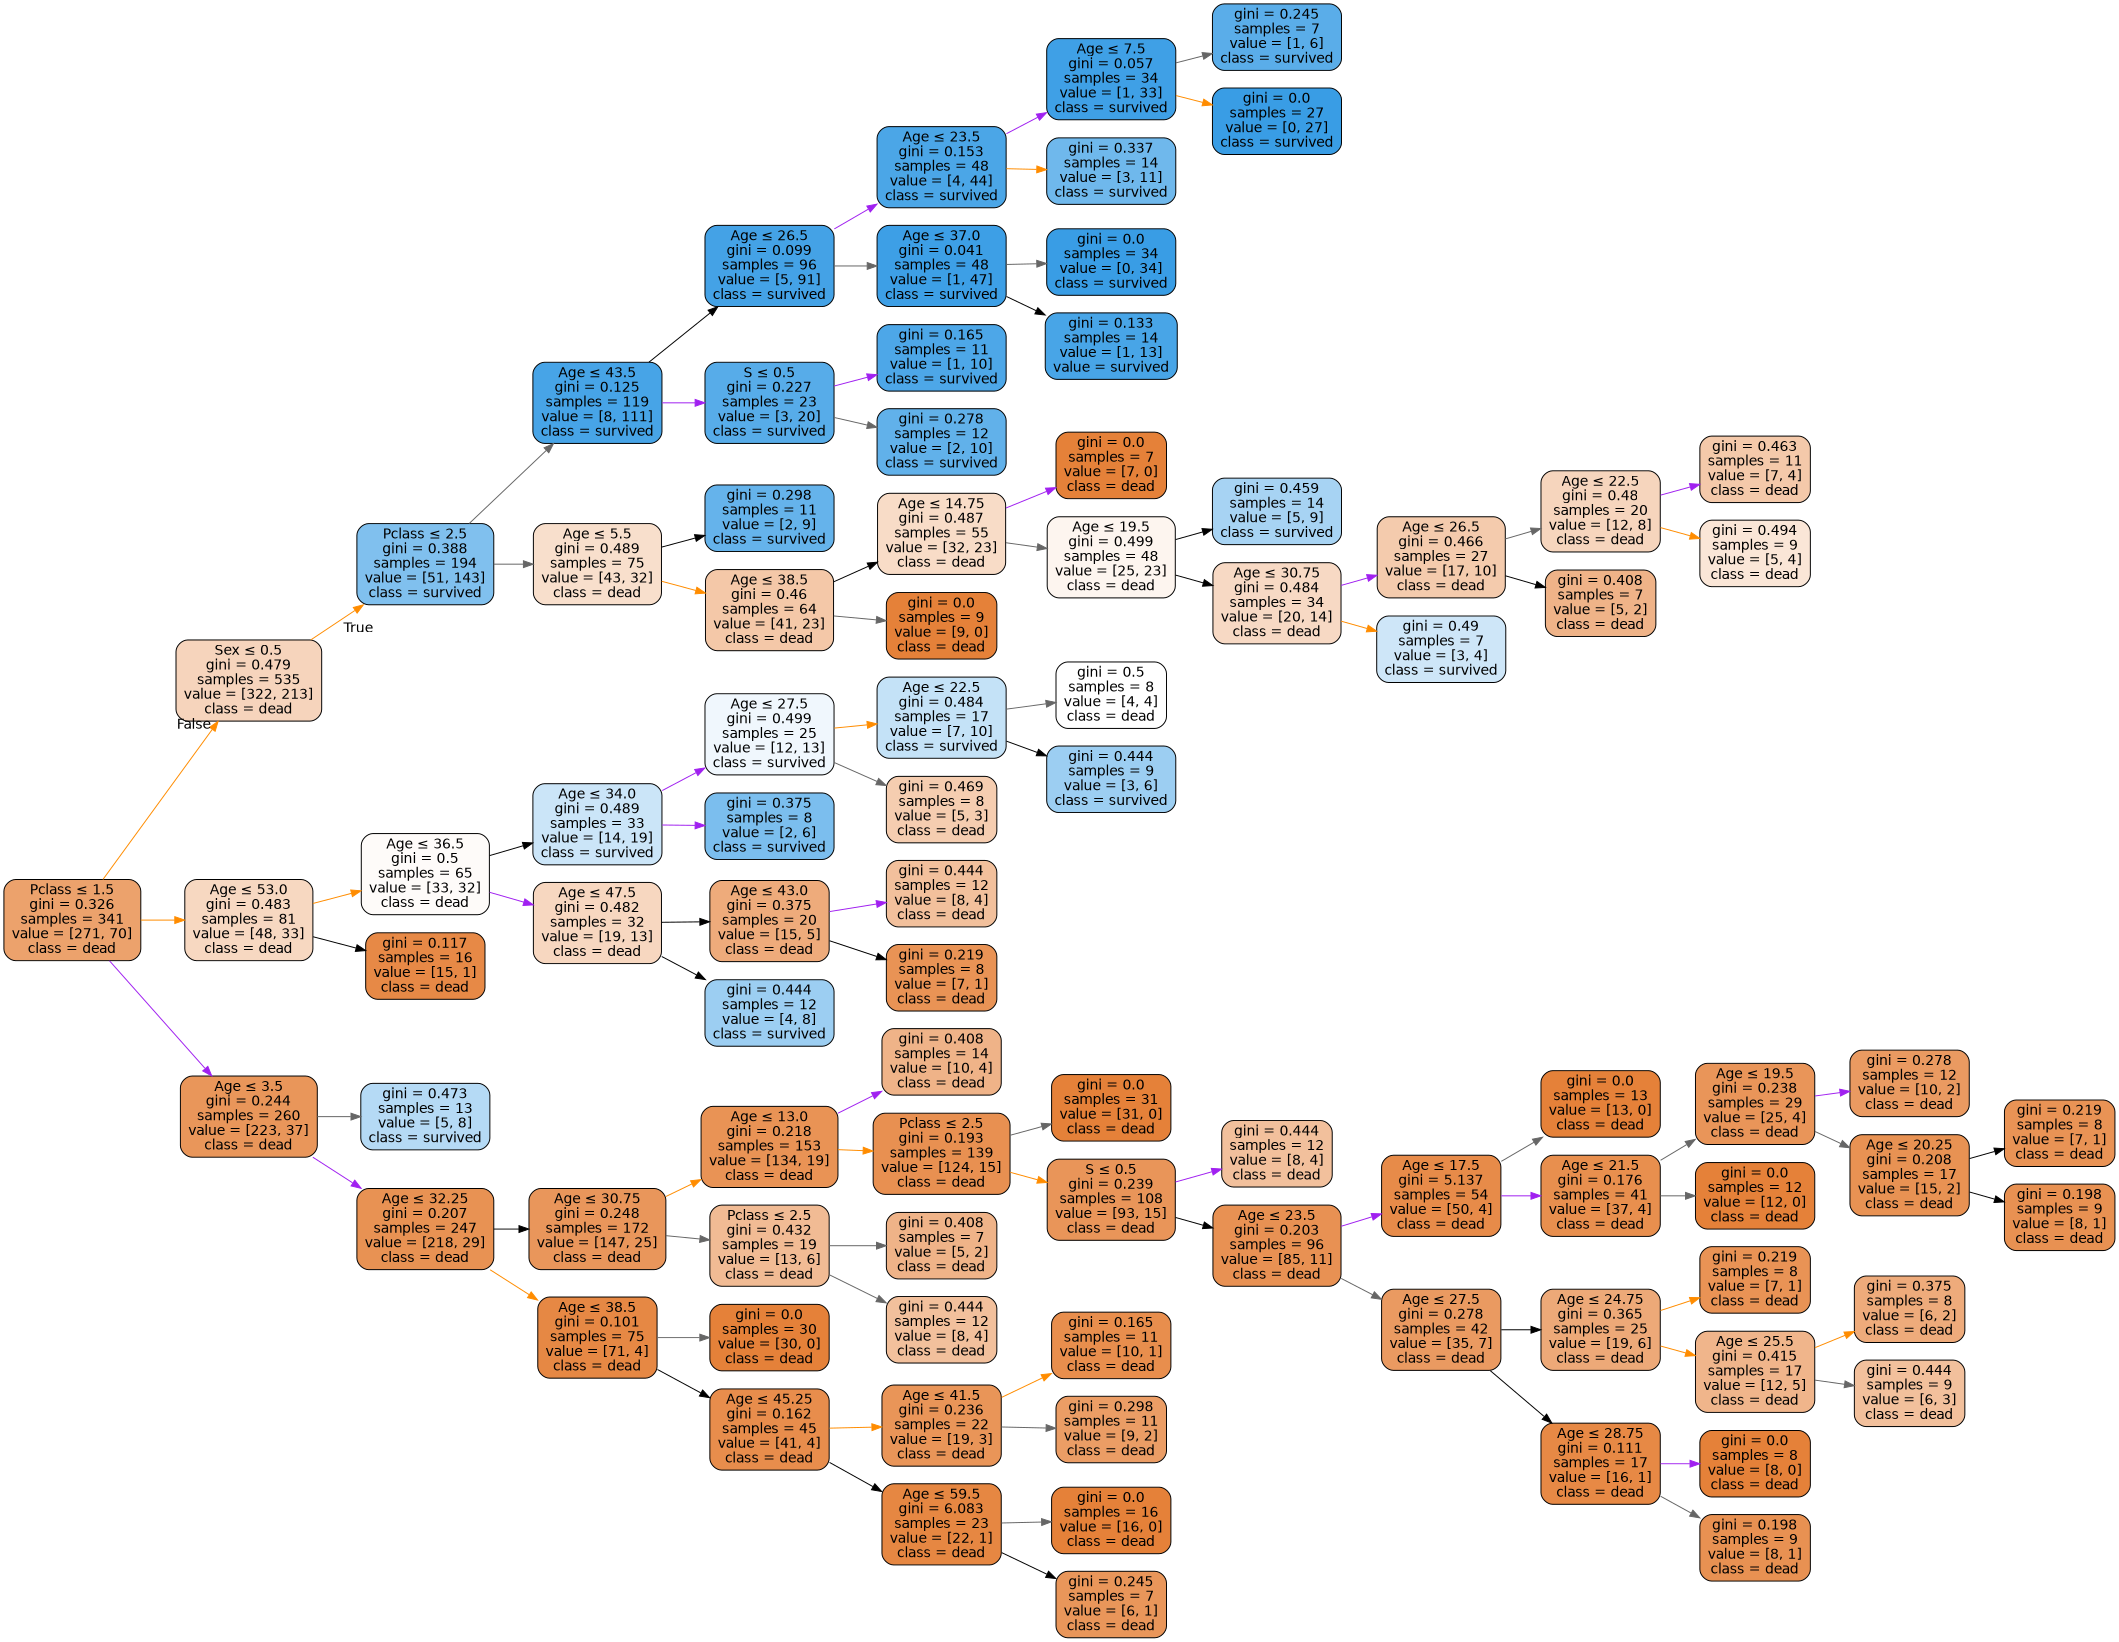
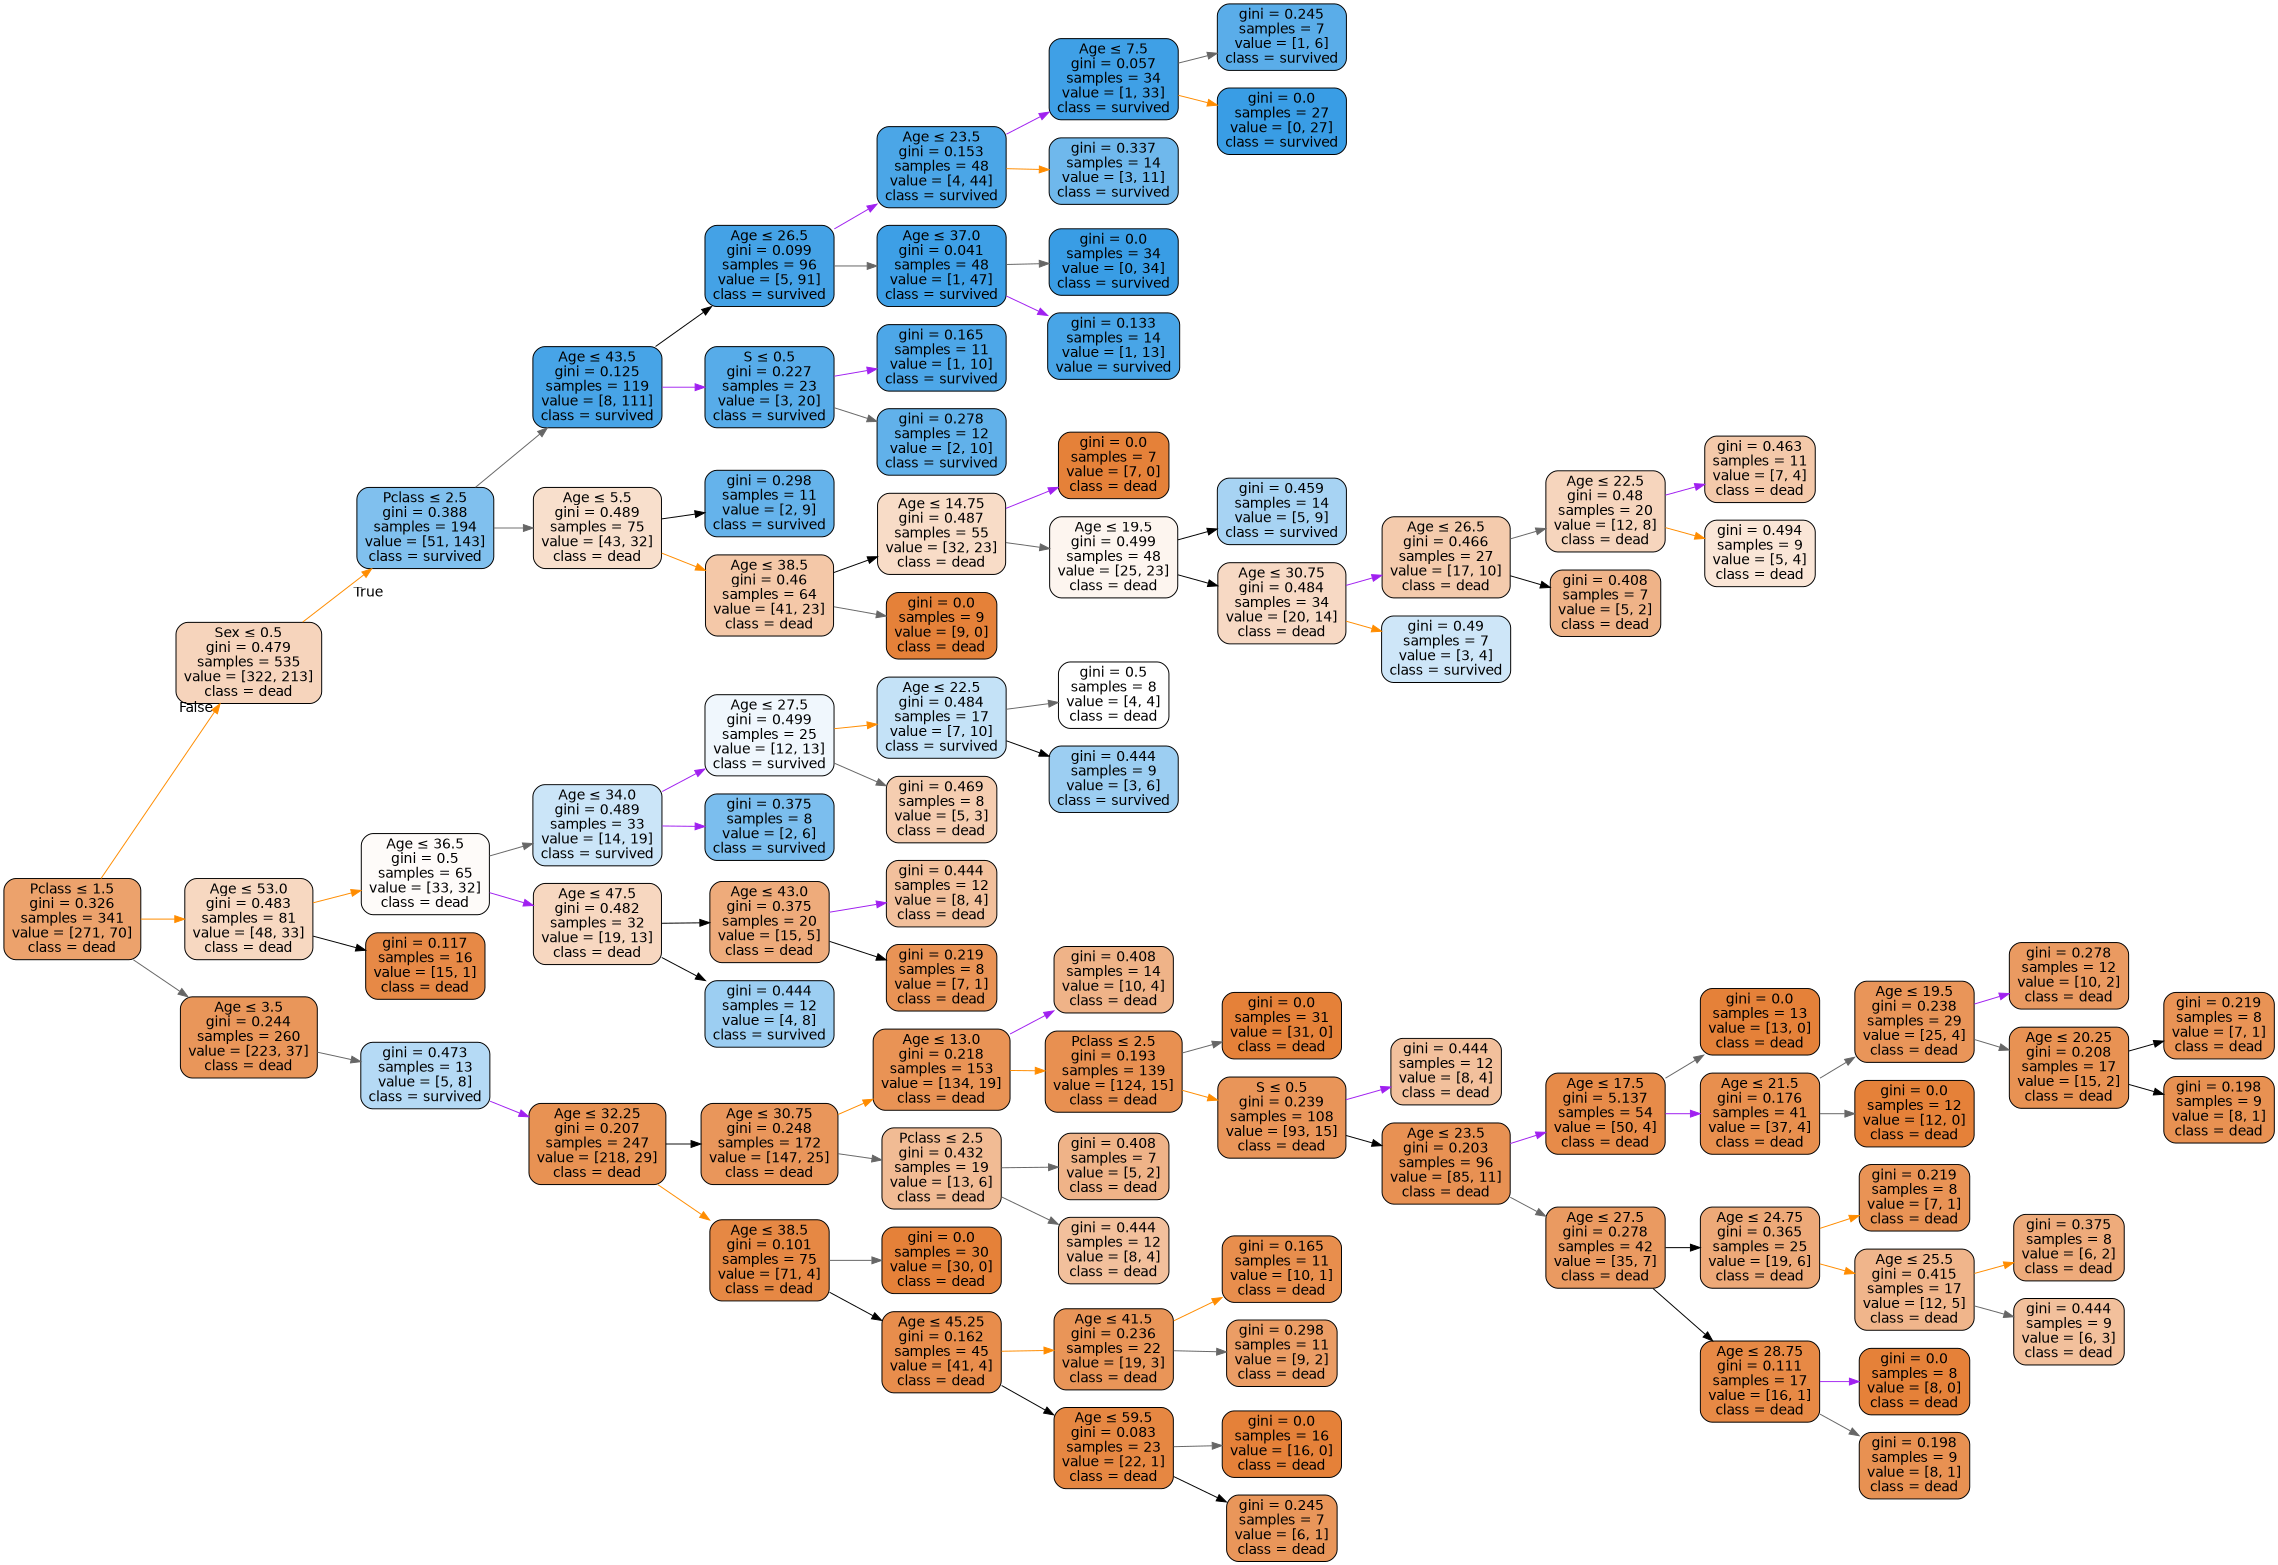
edge "Age ≤ 37.0" -> "gini = 0.133": color black -> purple
edge "Age ≤ 36.5" -> "Age ≤ 34.0": color black -> gray40
edge "Pclass ≤ 1.5" -> "Age ≤ 3.5": color purple -> gray40
edge "Age ≤ 3.5" -> "Age ≤ 32.25": now "gini = 0.473" -> "Age ≤ 32.25"
node "Age ≤ 59.5": text "gini = 6.083" -> "gini = 0.083"
